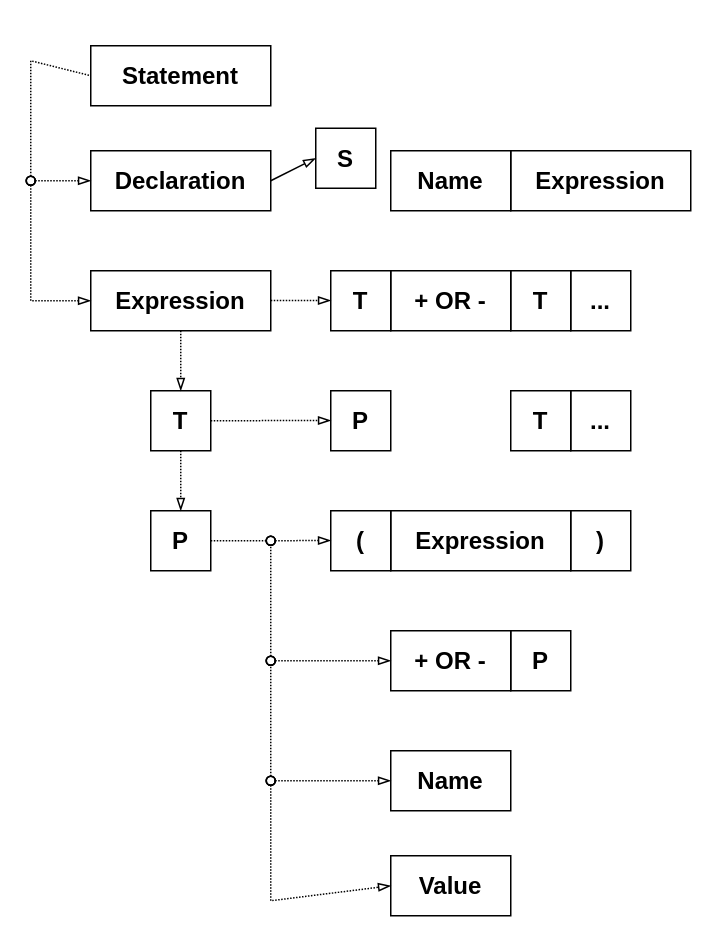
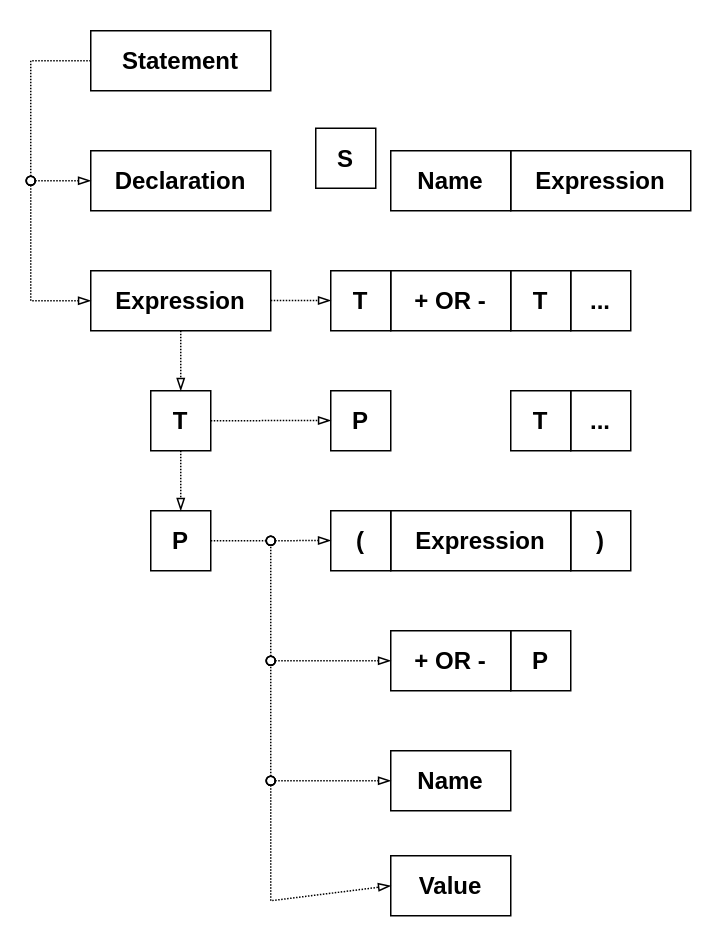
node "Statement": moved (181, 76) -> (181, 61)
edge "Declaration" -> "S": removed
